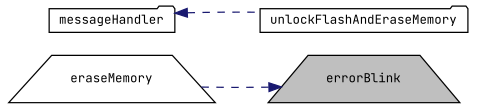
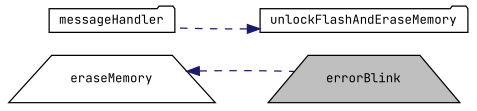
edge "unlockFlashAndEraseMemory" -> "messageHandler": reversed
edge "eraseMemory" -> "errorBlink": reversed
